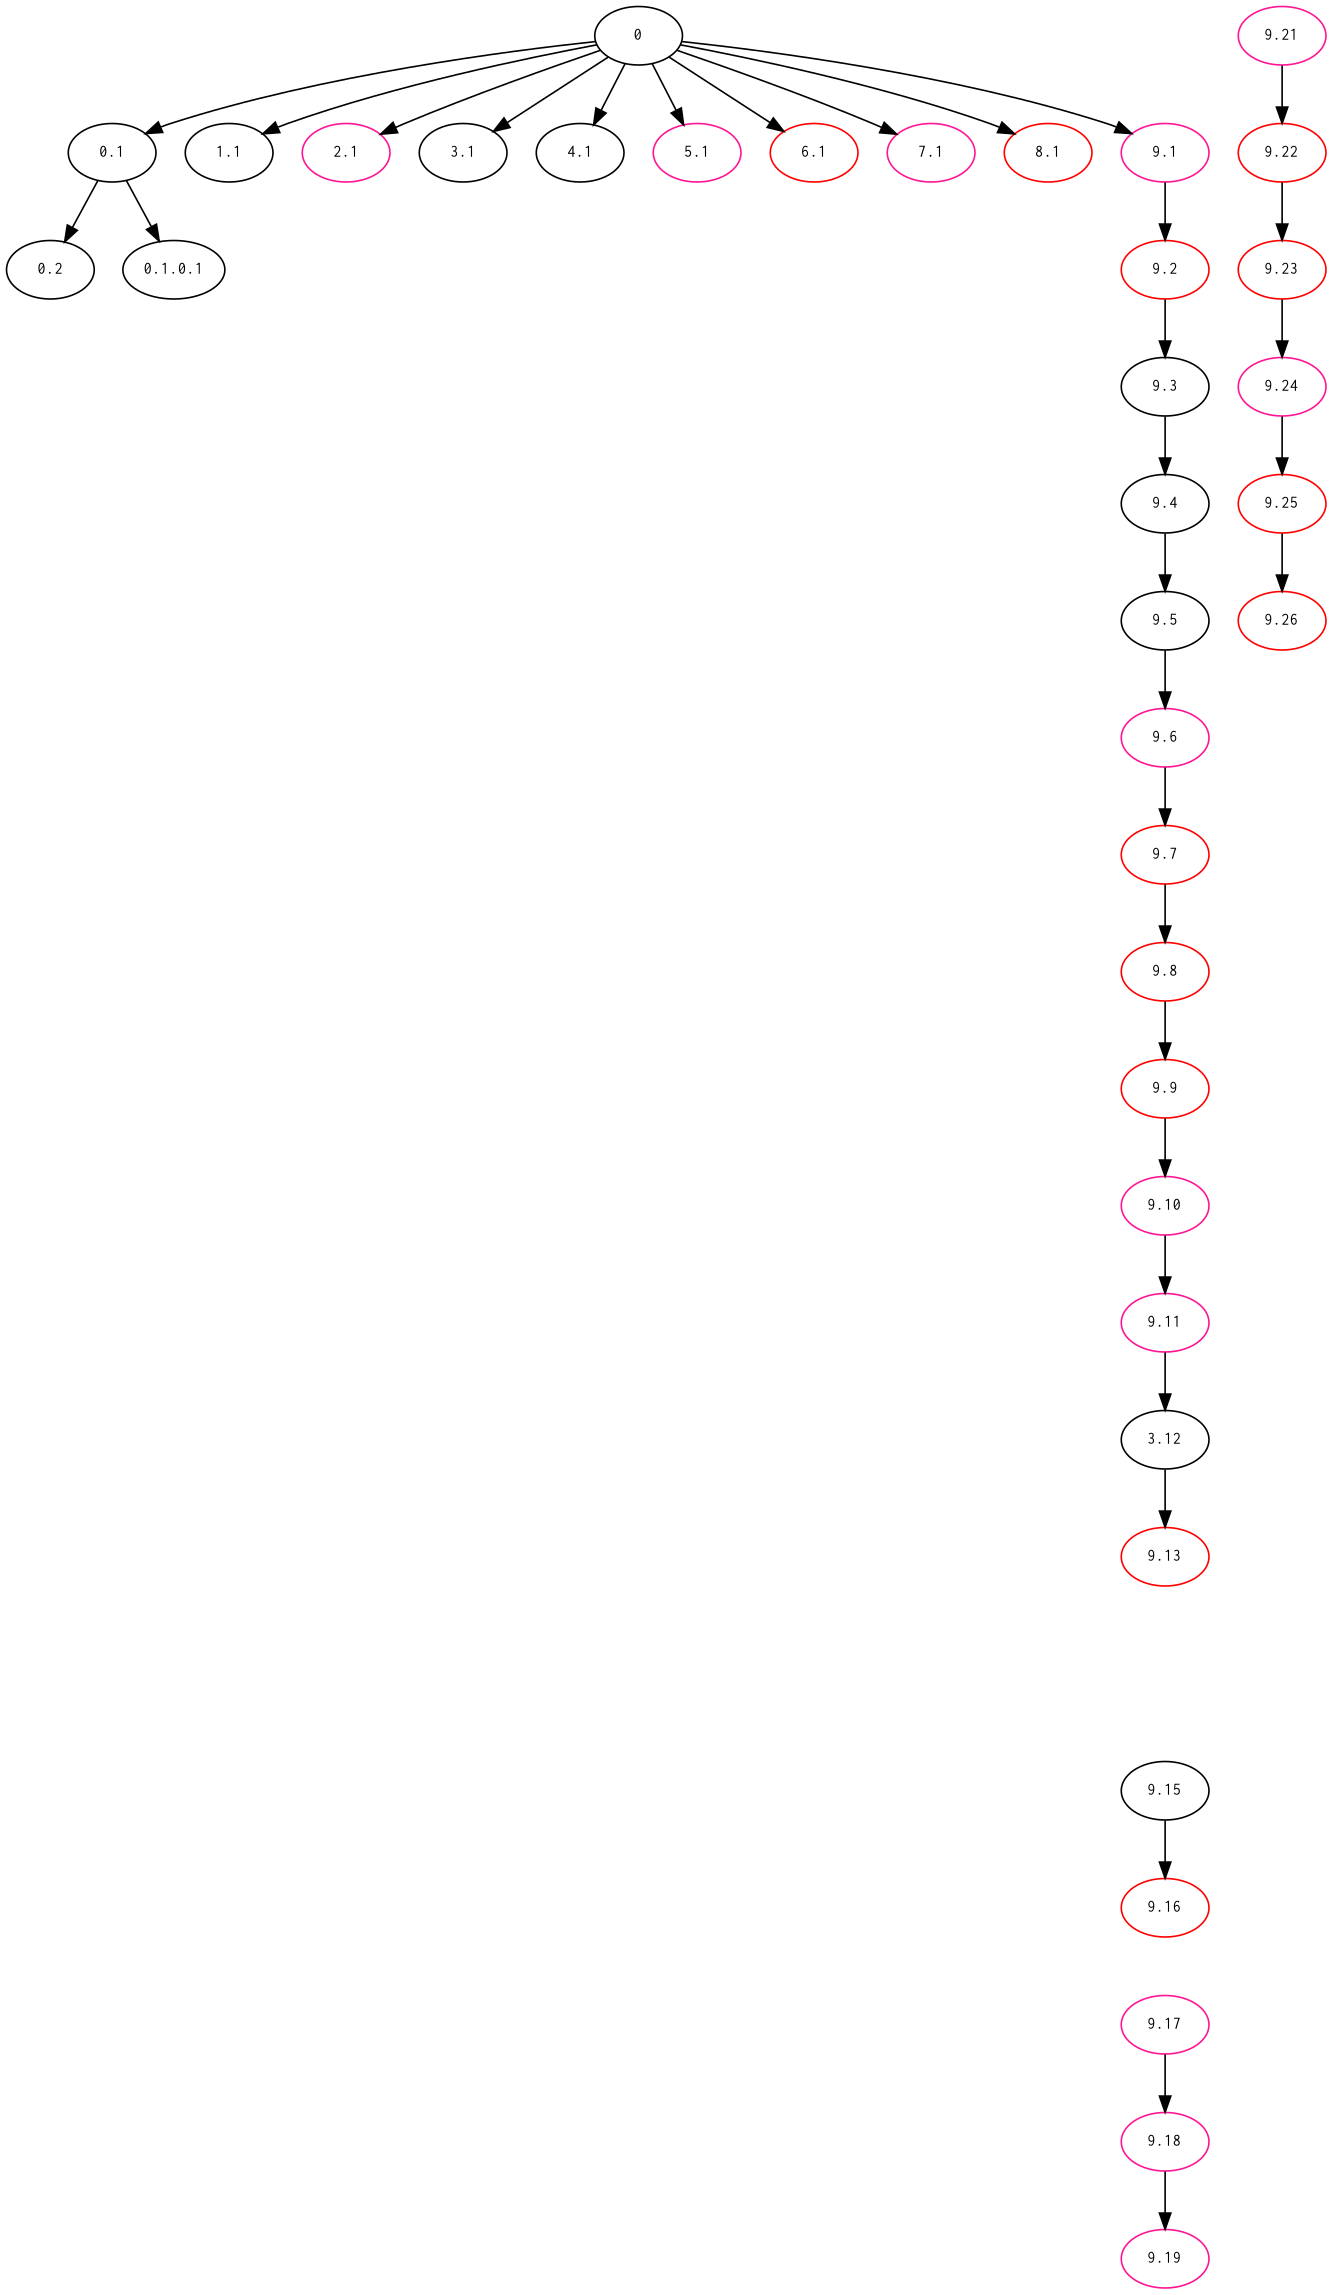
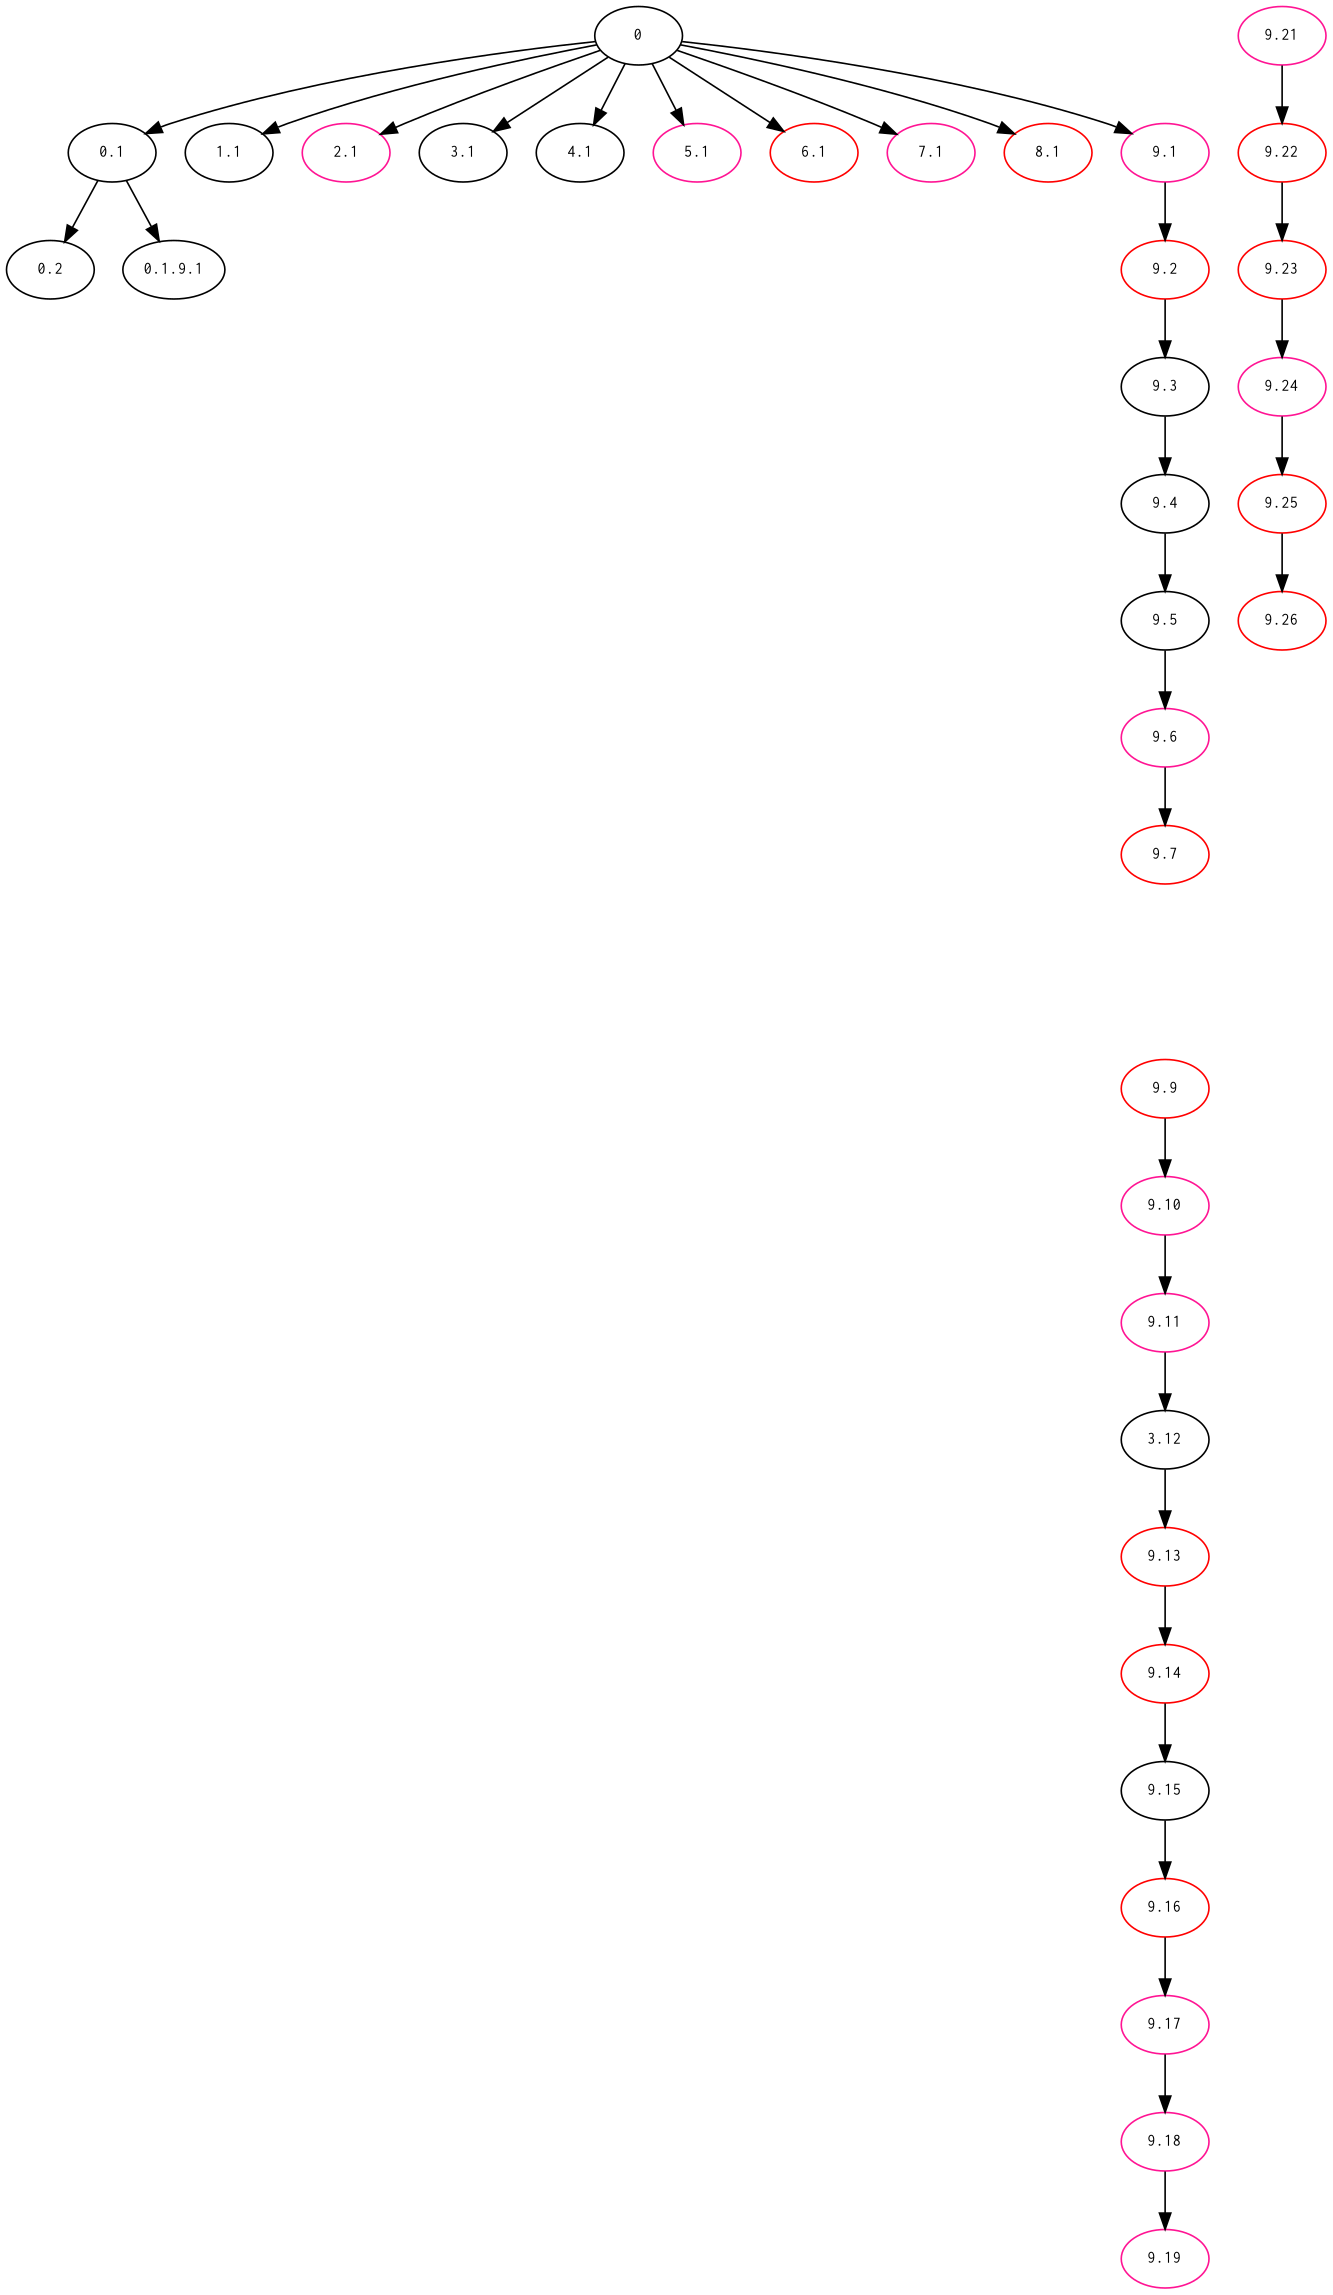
node "0.1.0.1": label "0.1.0.1" -> "0.1.9.1"
node "9.8": removed
node "9.14": added
edge "9.16" -> "9.17": added
